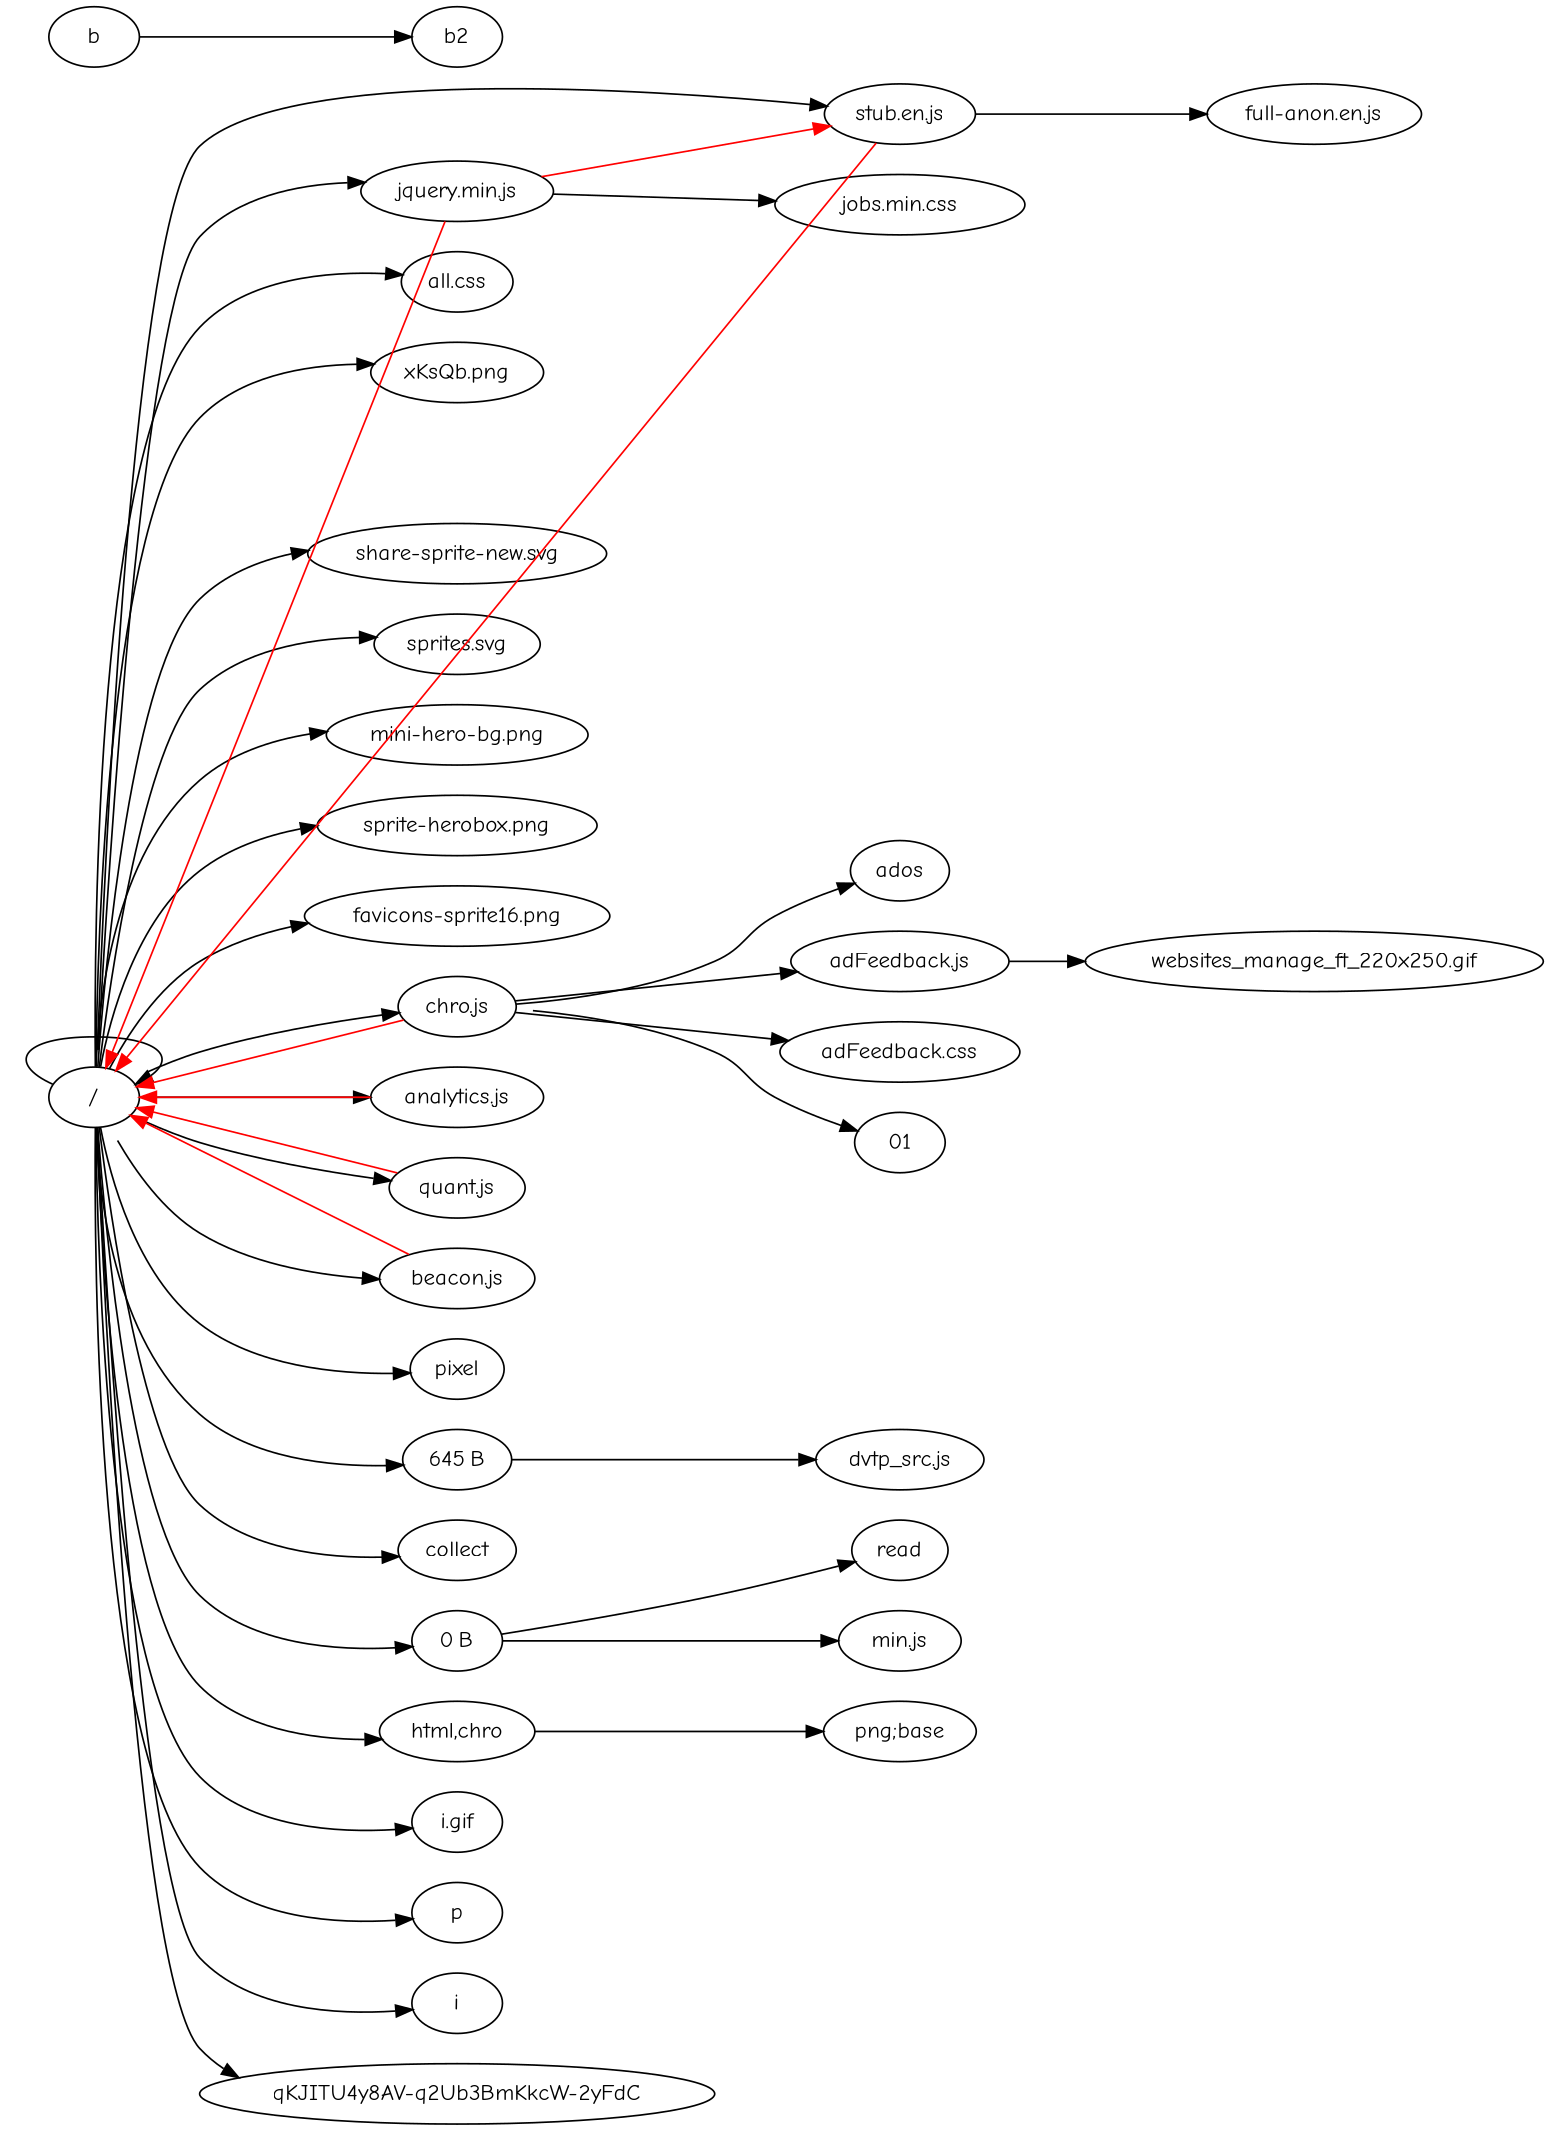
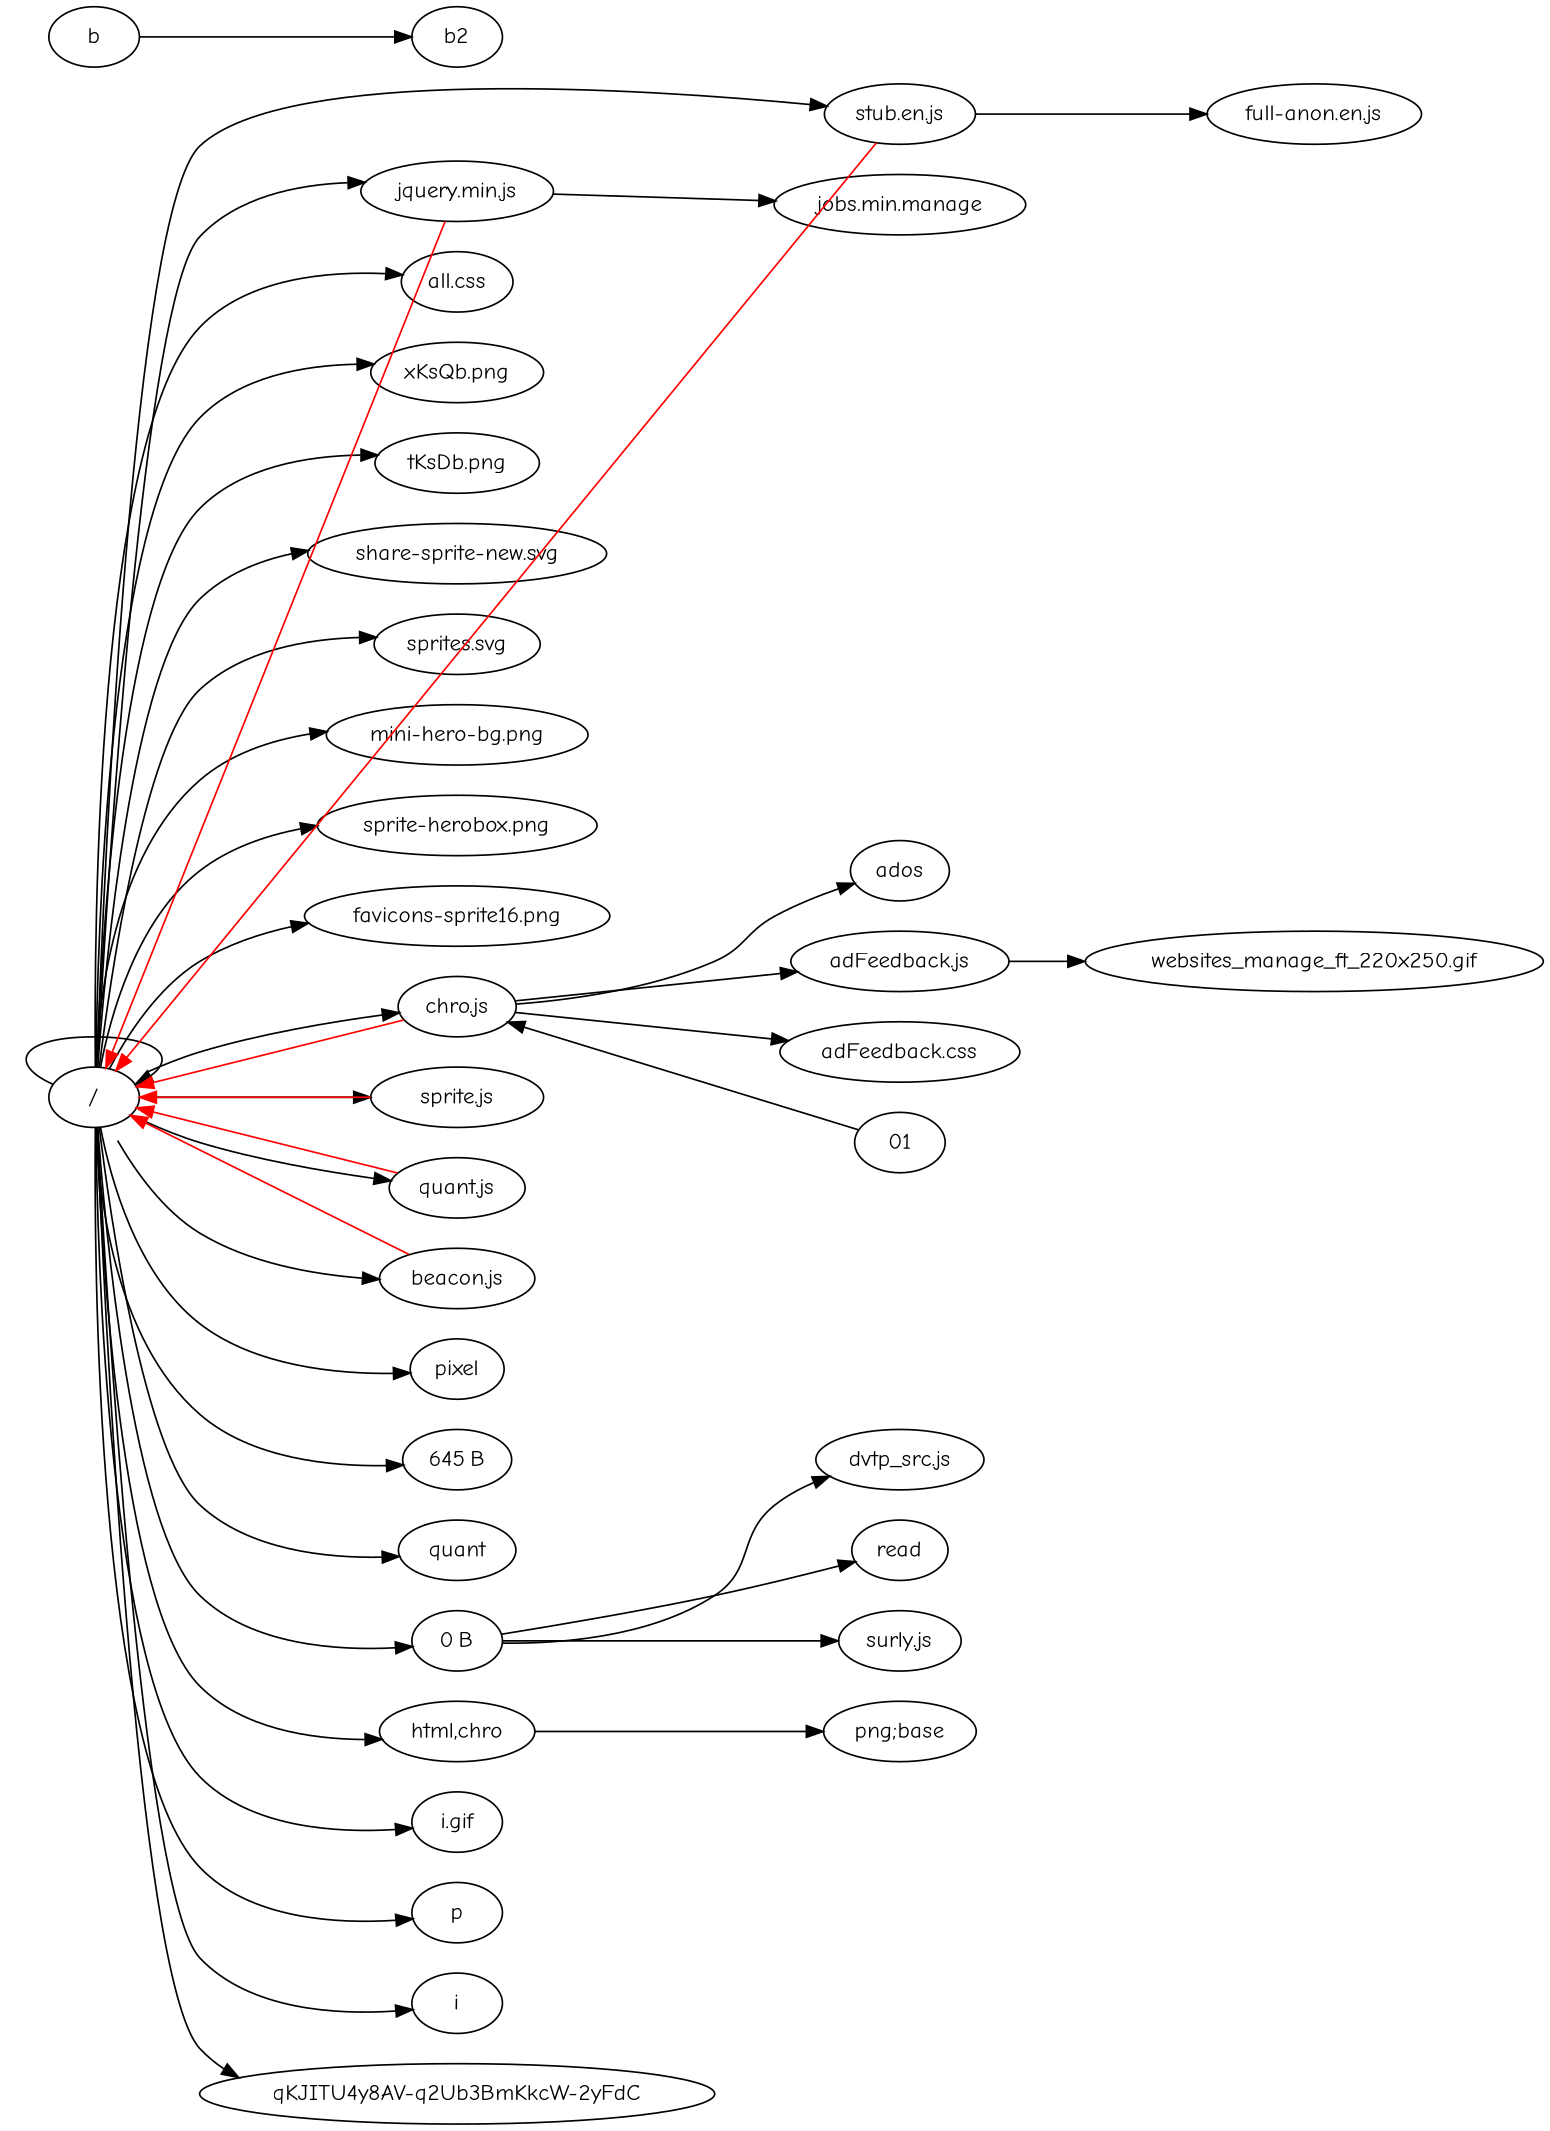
edge "jquery.min.js" -> "stub.en.js": removed
node "jobs.min.css": label "jobs.min.css" -> "jobs.min.manage"
node "tKsDb.png": added
edge "chro.js" -> "01": reversed
node "analytics.js": label "analytics.js" -> "sprite.js"
edge "645 B" -> "dvtp_src.js": now "0 B" -> "dvtp_src.js"
node "collect": label "collect" -> "quant"
node "min.js": label "min.js" -> "surly.js"
